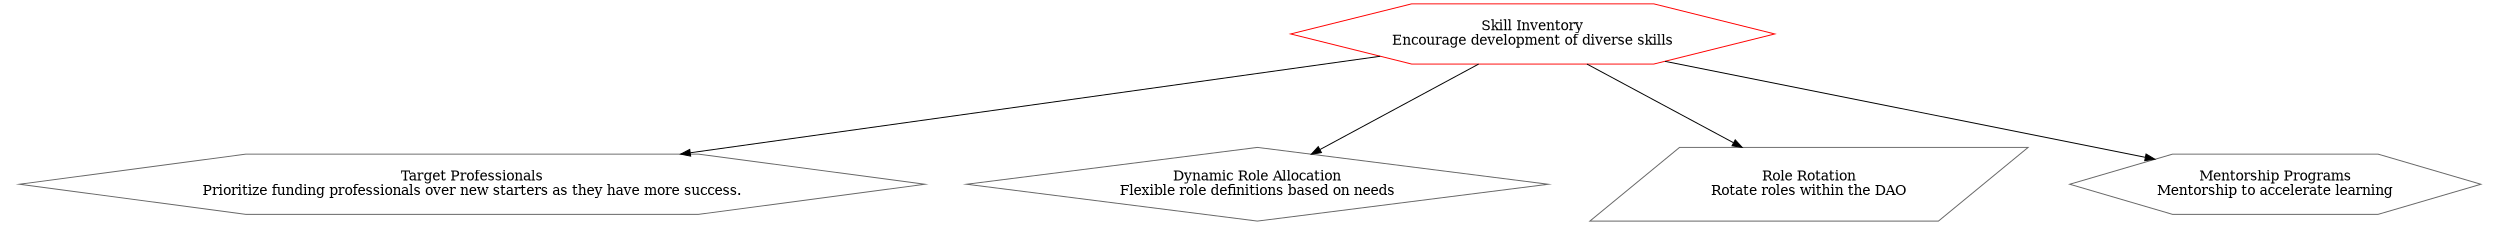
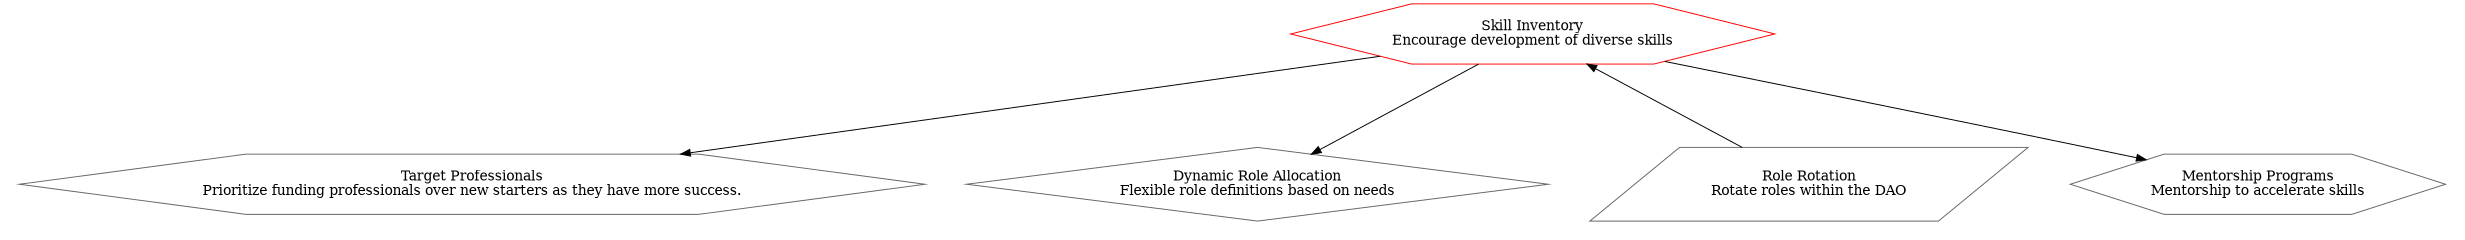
edge "Skill Inventory Encourage development of diverse skills" -> "Role Rotation Rotate roles within the DAO": reversed
node "Mentorship Programs Mentorship to accelerate learning": label "Mentorship Programs Mentorship to accelerate learning" -> "Mentorship Programs Mentorship to accelerate skills"
